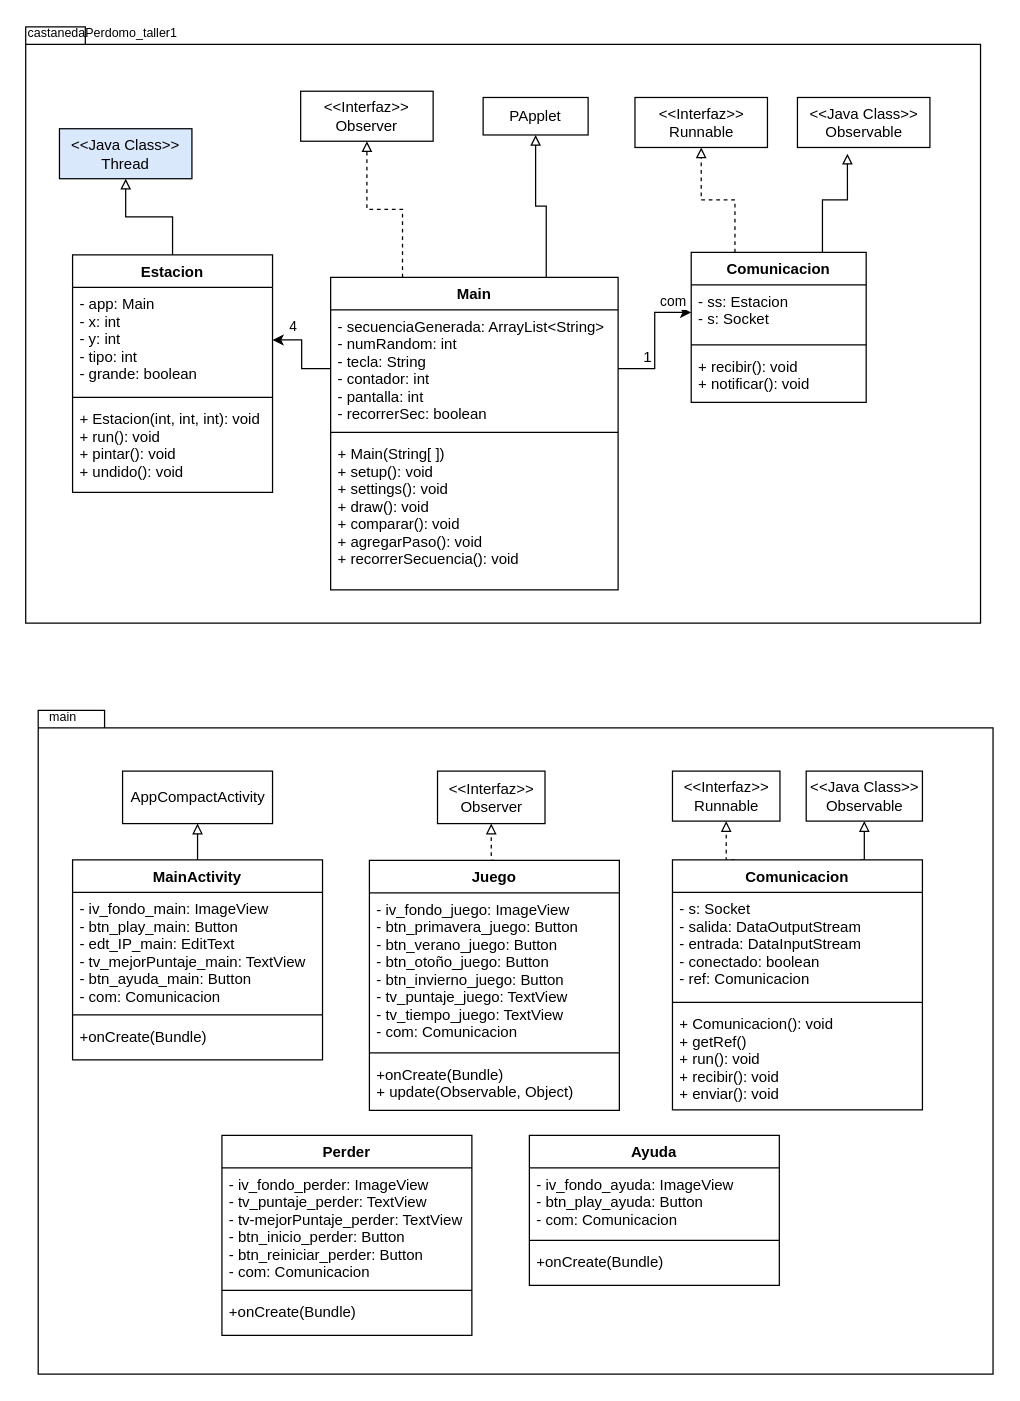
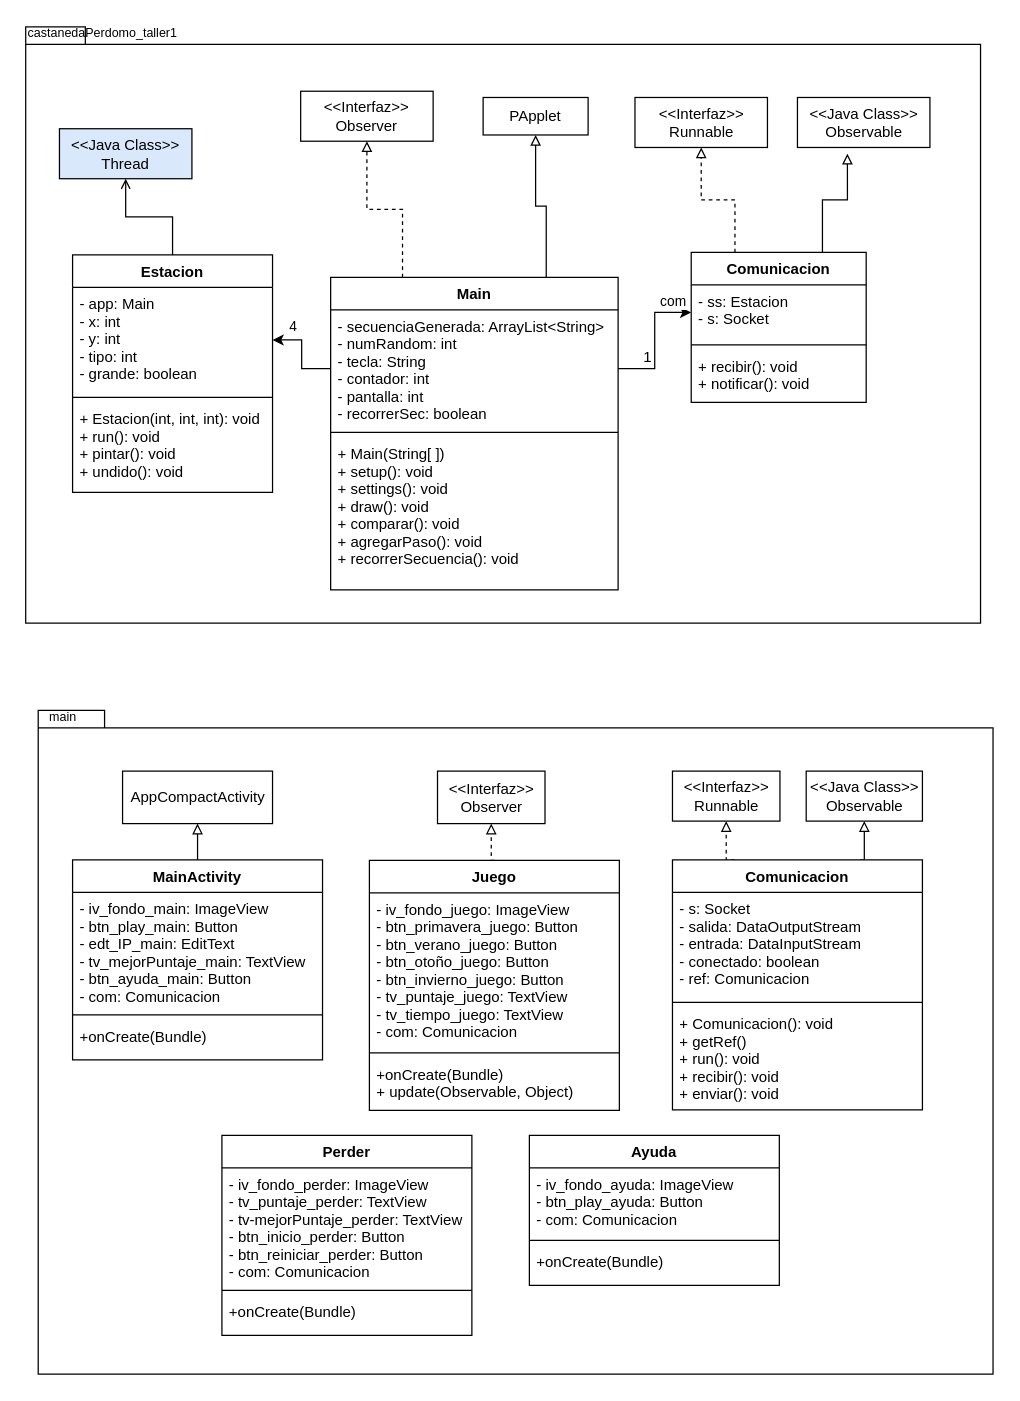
edge "Estacion" -> "<<Java Class>> Thread": arrowhead block -> open
